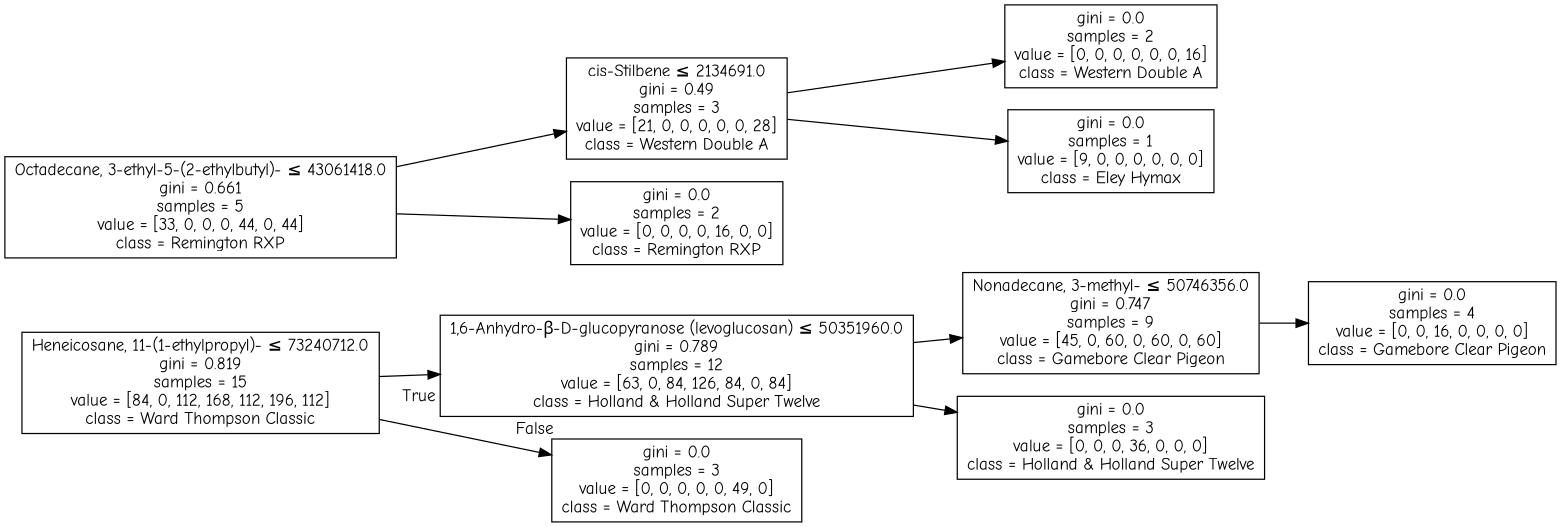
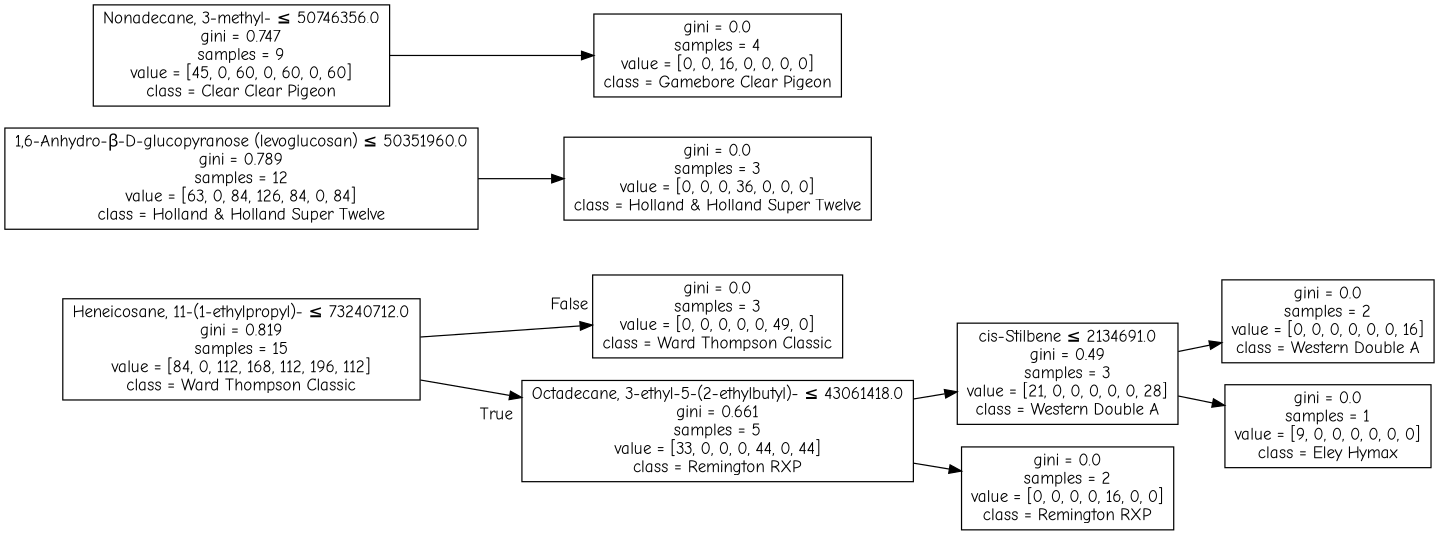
edge "1,6-Anhydro-β-D-glucopyranose (levoglucosan) ≤ 50351960.0" -> "Nonadecane, 3-methyl- ≤ 50746356.0": removed
node "Nonadecane, 3-methyl- ≤ 50746356.0": text "class = Gamebore Clear Pigeon" -> "class = Clear Clear Pigeon"
edge "Heneicosane, 11-(1-ethylpropyl)- ≤ 73240712.0" -> "1,6-Anhydro-β-D-glucopyranose (levoglucosan) ≤ 50351960.0": now "Heneicosane, 11-(1-ethylpropyl)- ≤ 73240712.0" -> "Octadecane, 3-ethyl-5-(2-ethylbutyl)- ≤ 43061418.0"
